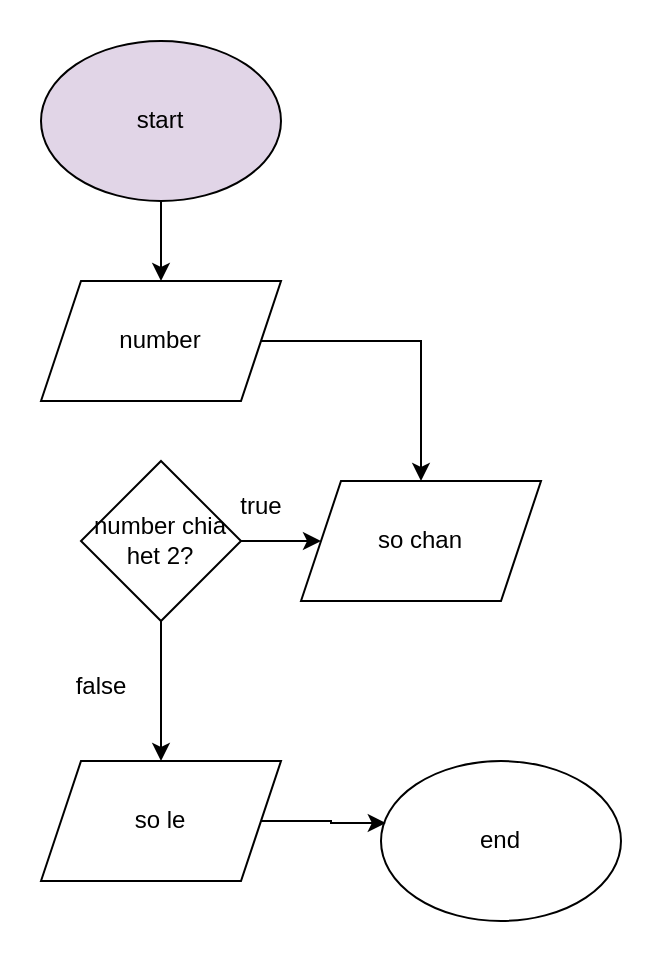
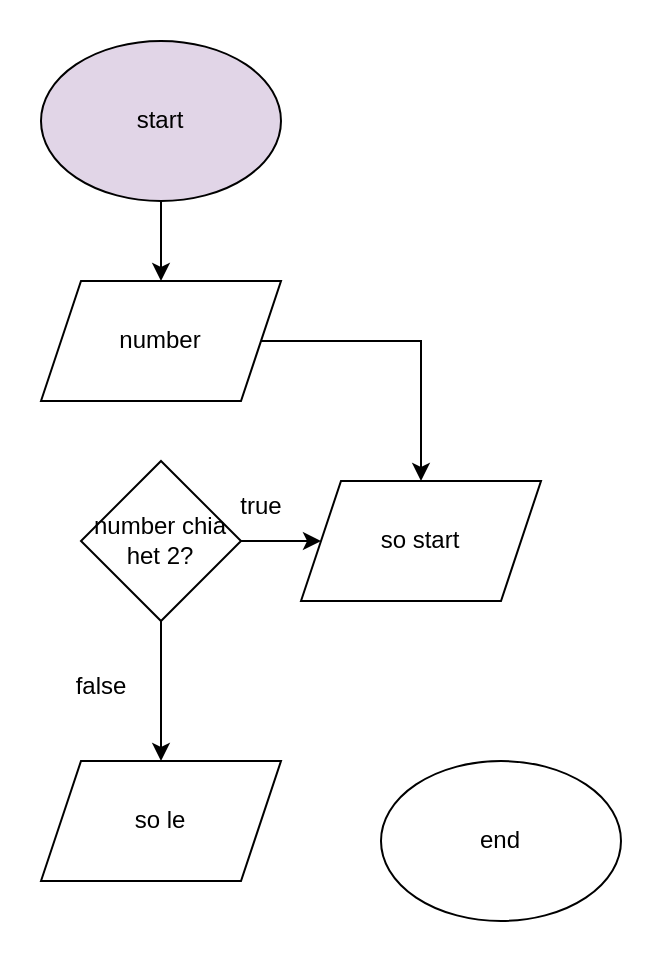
node "so chan": label "so chan" -> "so start"
edge "so le" -> "end": removed
